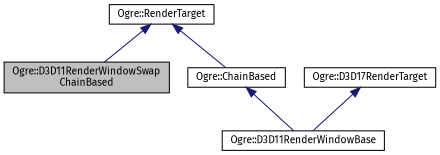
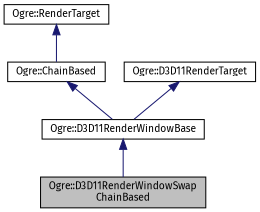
edge "Ogre::D3D11RenderWindowSwap ChainBased" -> "Ogre::RenderTarget": now "Ogre::D3D11RenderWindowSwap ChainBased" -> "Ogre::D3D11RenderWindowBase"
node "Ogre::D3D17RenderTarget": label "Ogre::D3D17RenderTarget" -> "Ogre::D3D11RenderTarget"
